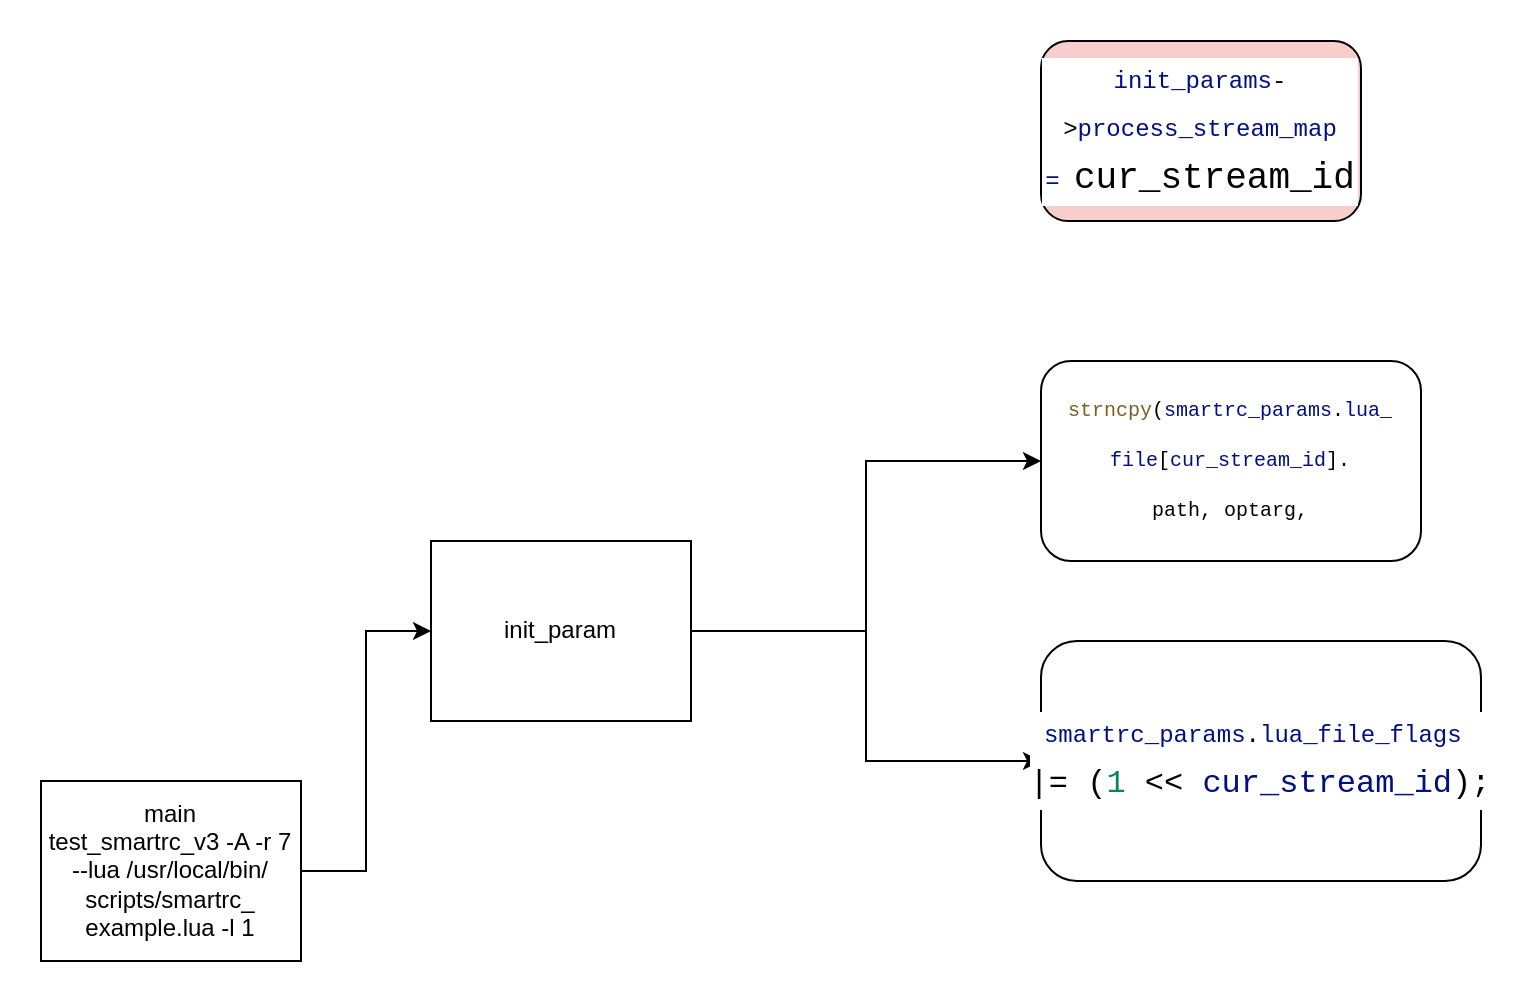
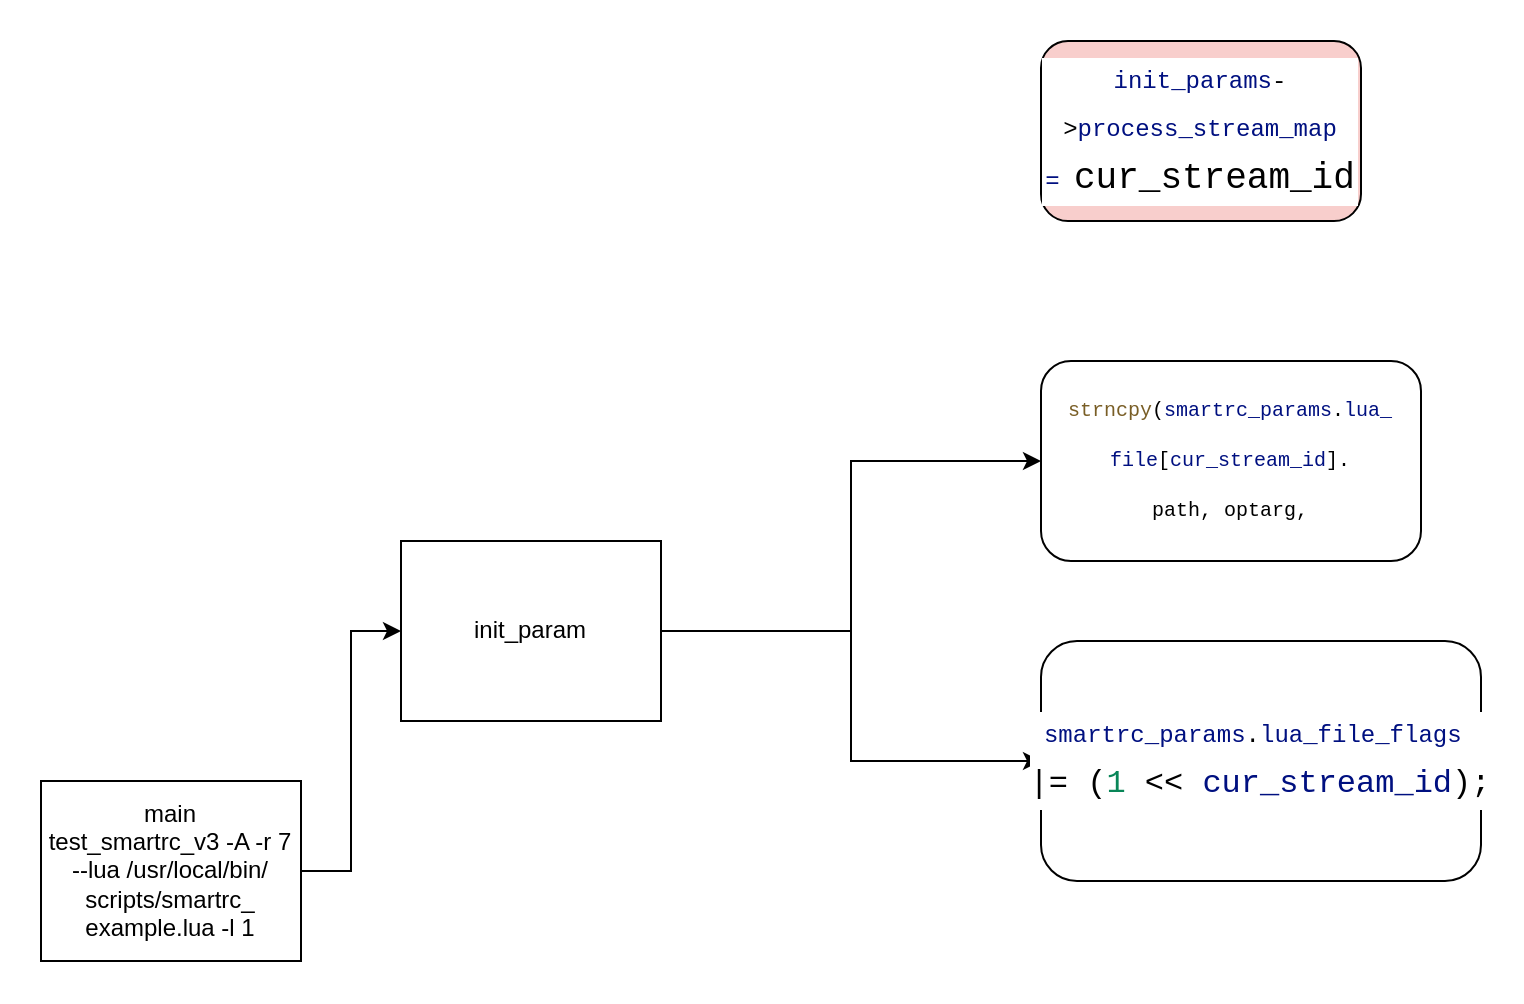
node "init_param": moved (561, 631) -> (531, 631)
